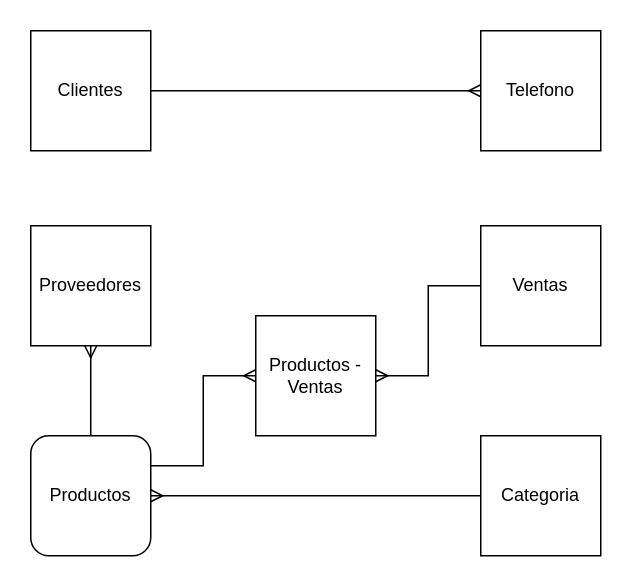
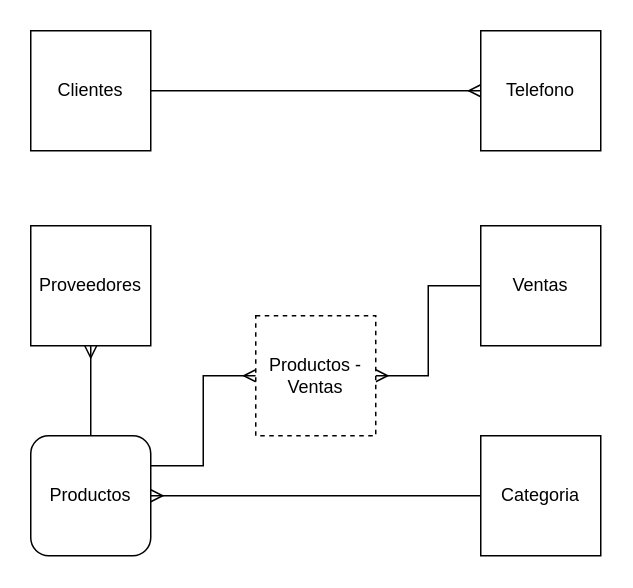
node "Productos - Ventas": style solid -> dashed
